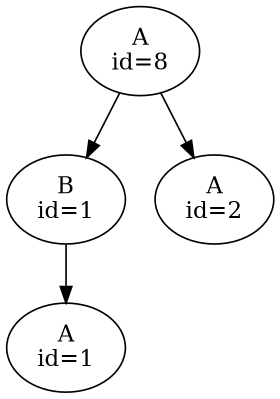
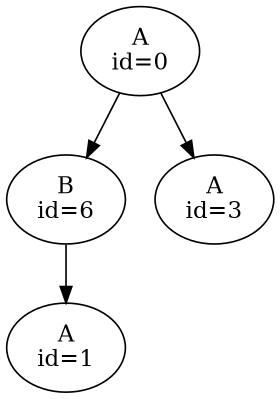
node "A id=8": label "A id=8" -> "A id=0"
node "B id=1": label "B id=1" -> "B id=6"
node "A id=2": label "A id=2" -> "A id=3"
